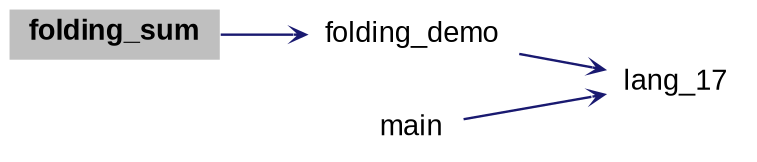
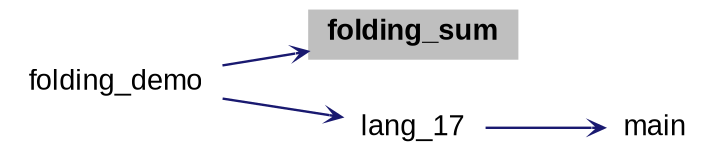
edge "folding_sum" -> "folding_demo": reversed
edge "main" -> "lang_17": reversed
